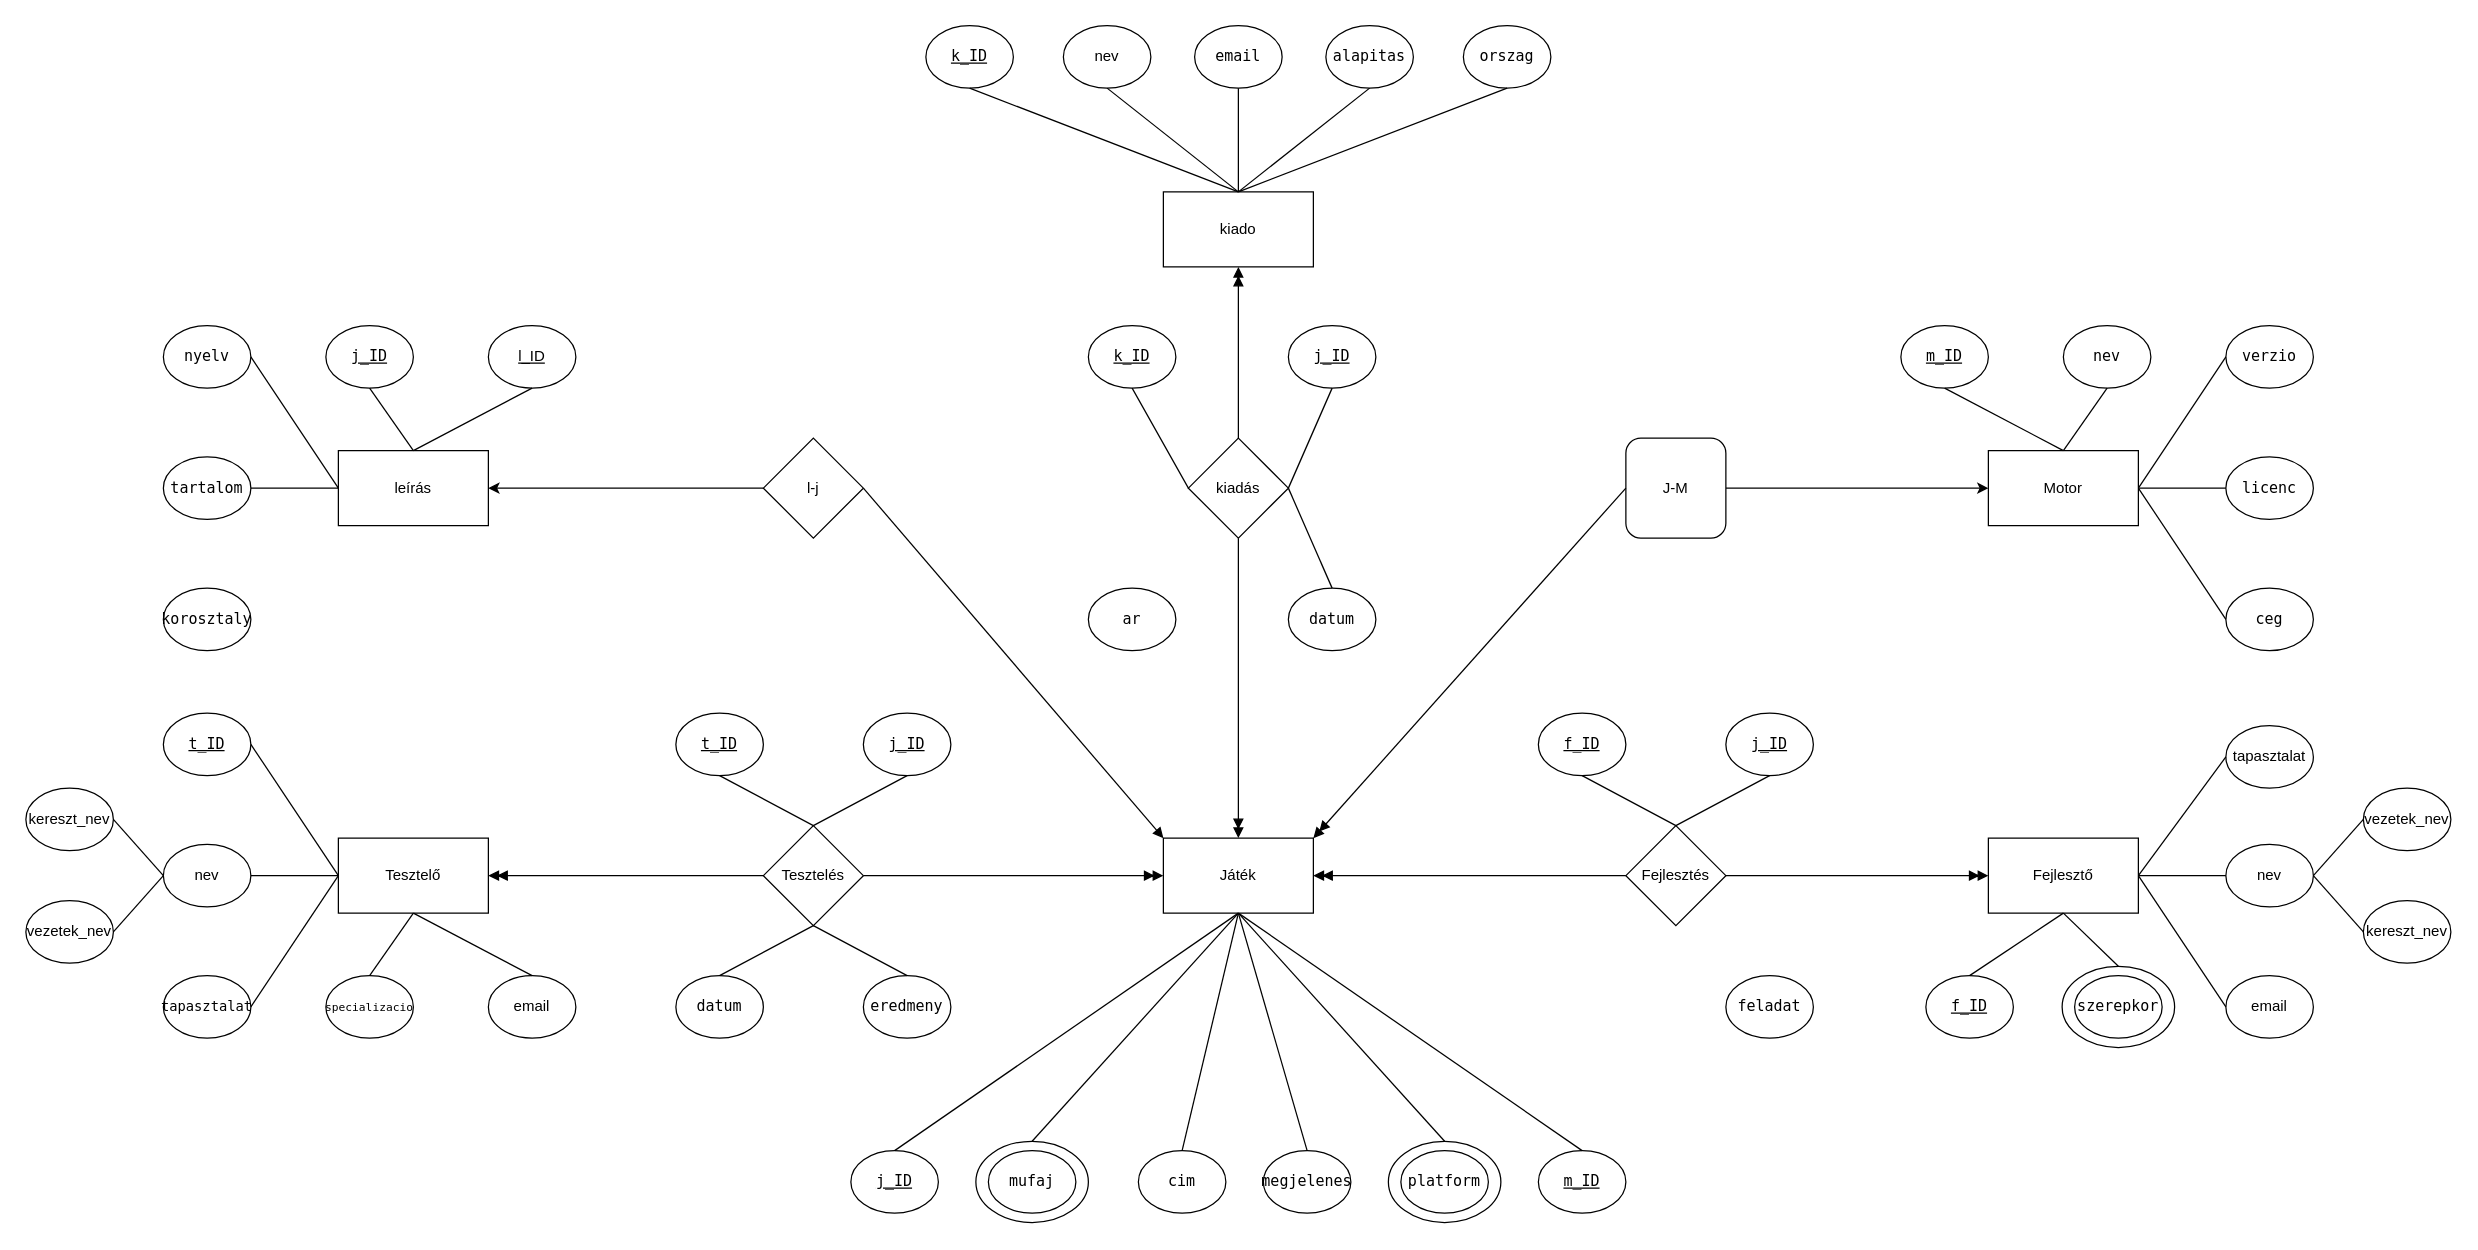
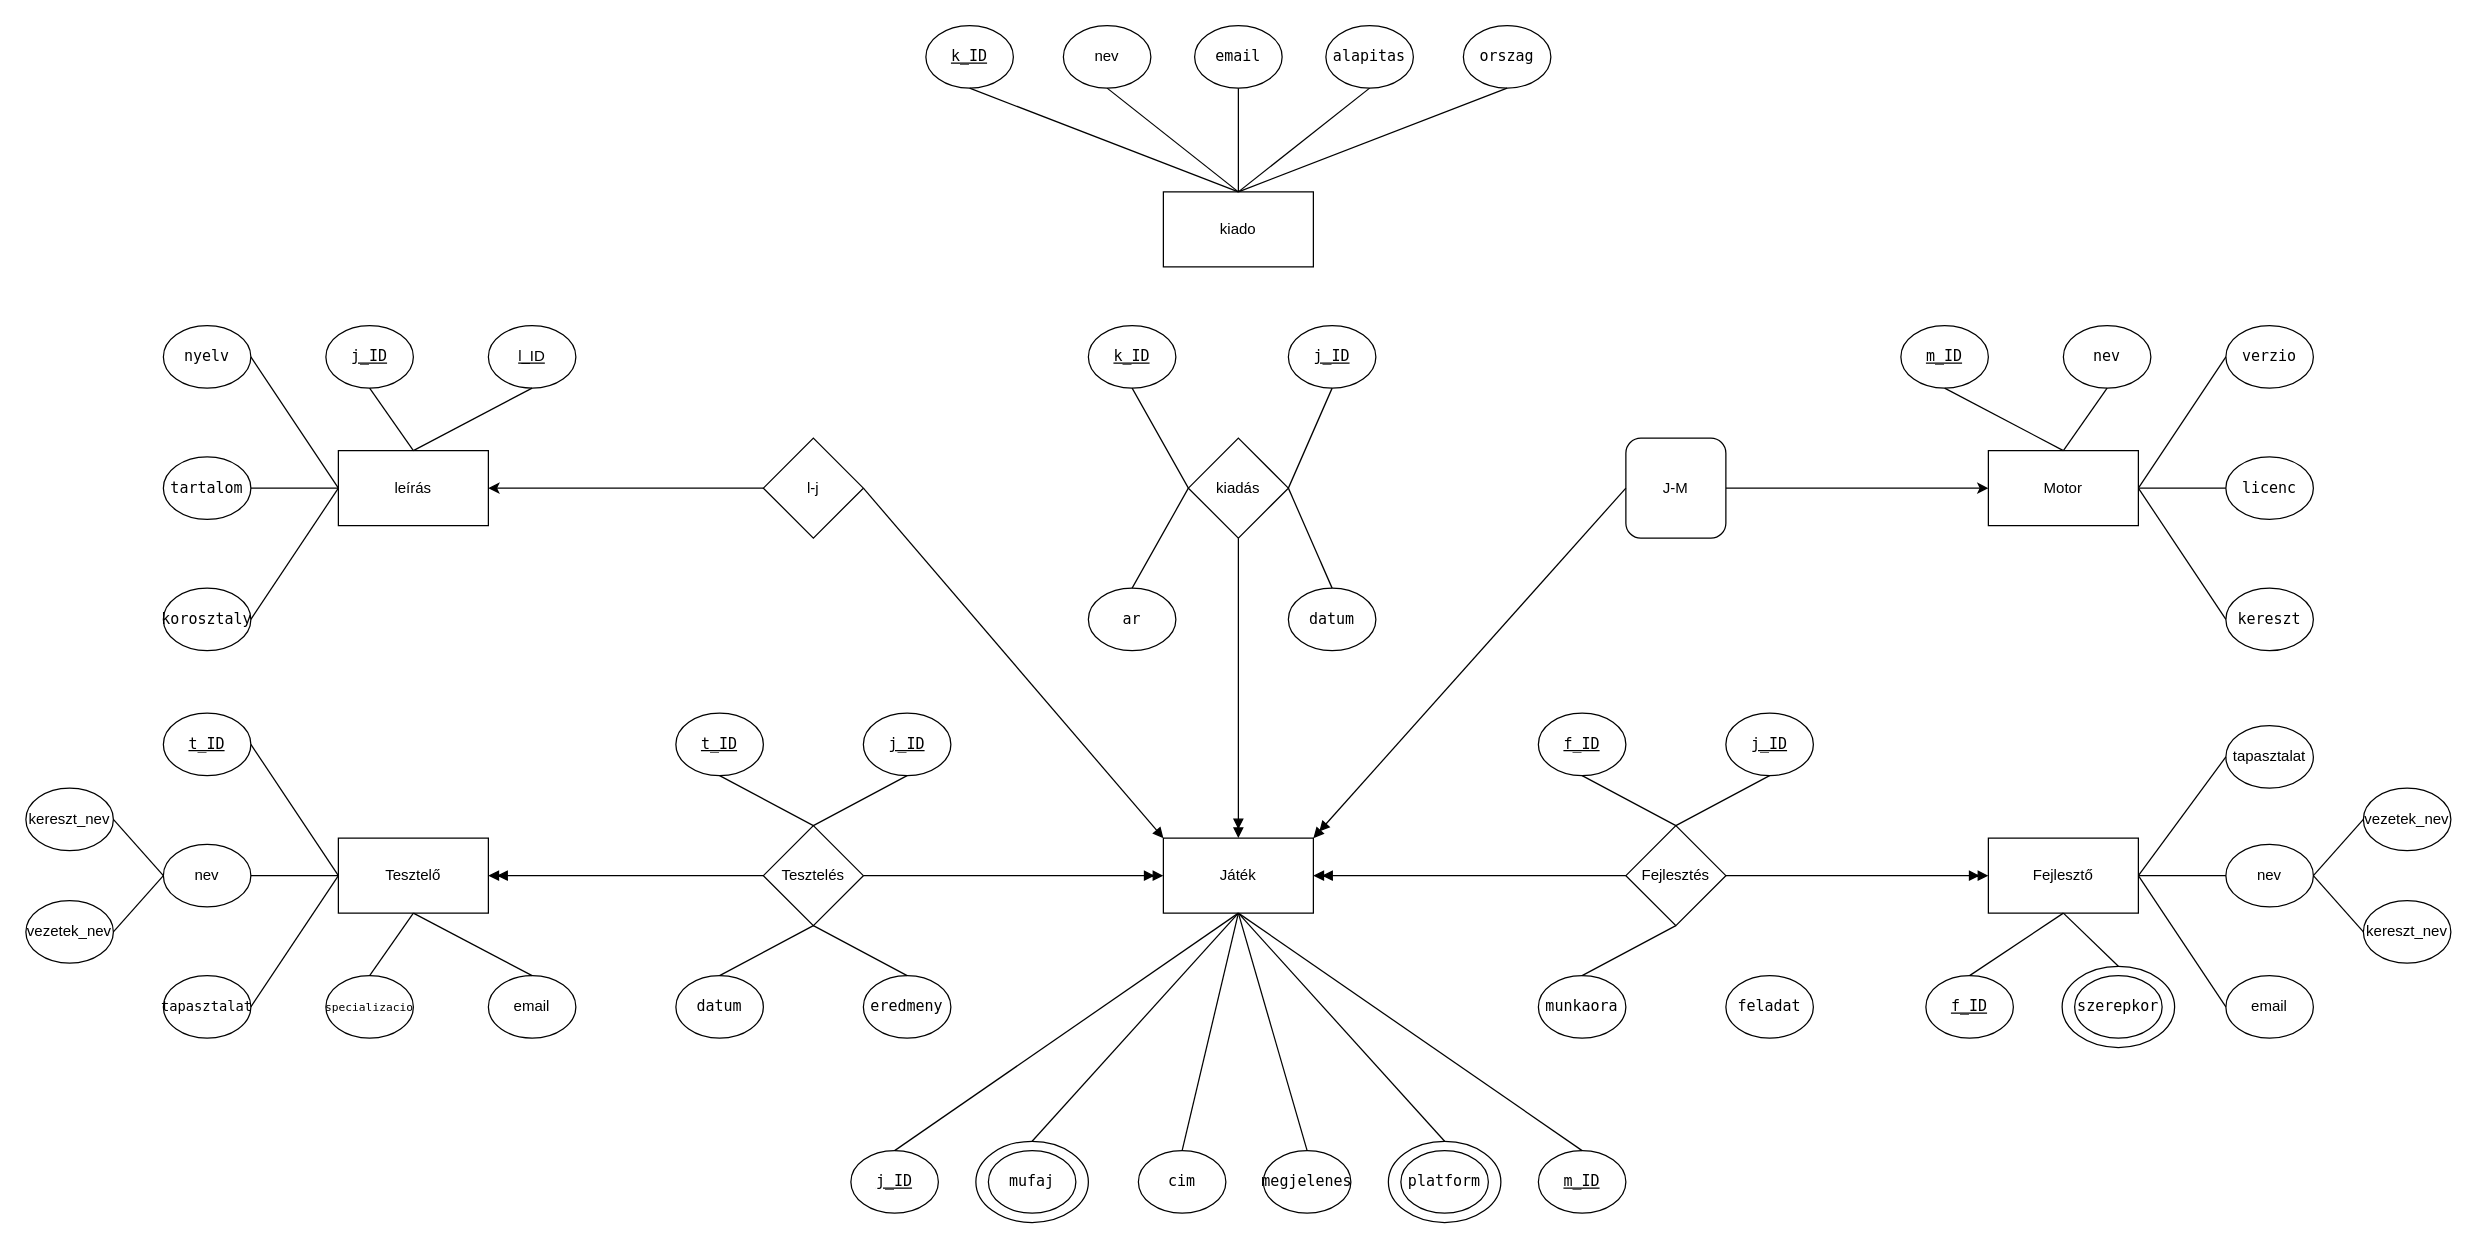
edge "kiadás" -> "kiado": removed
edge "kiadás" -- "ar": added
edge "leírás" -- "korosztaly": added
node "ceg": label "ceg" -> "kereszt"
edge "Fejlesztés" -- "munkaora": added
node "munkaora": added
